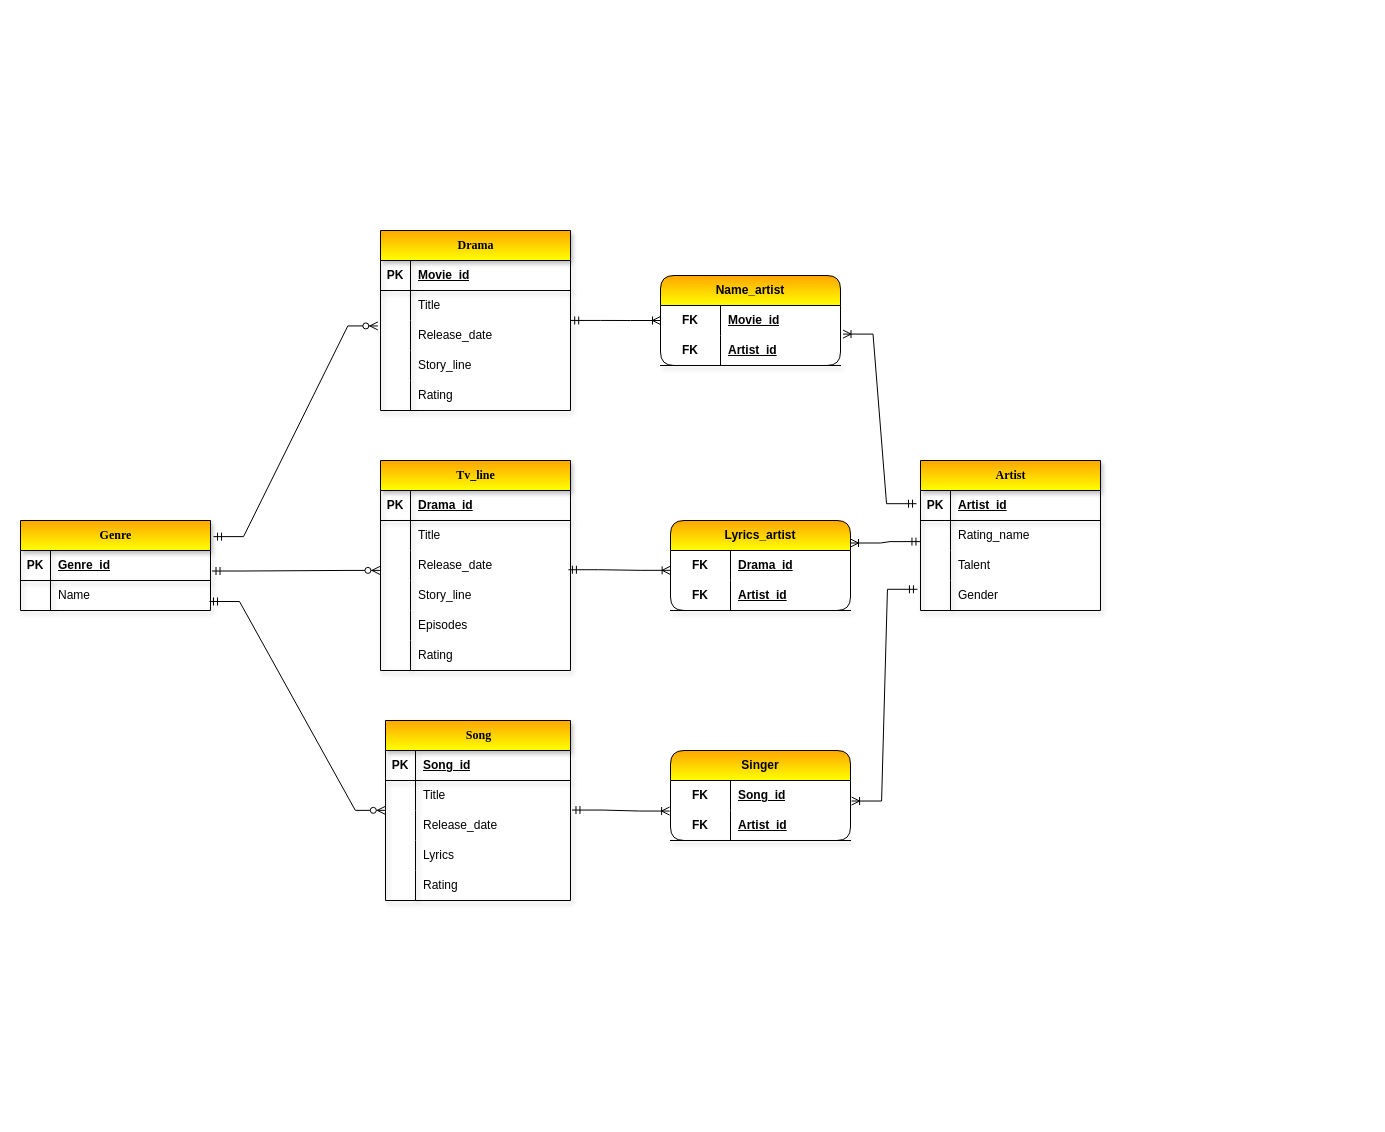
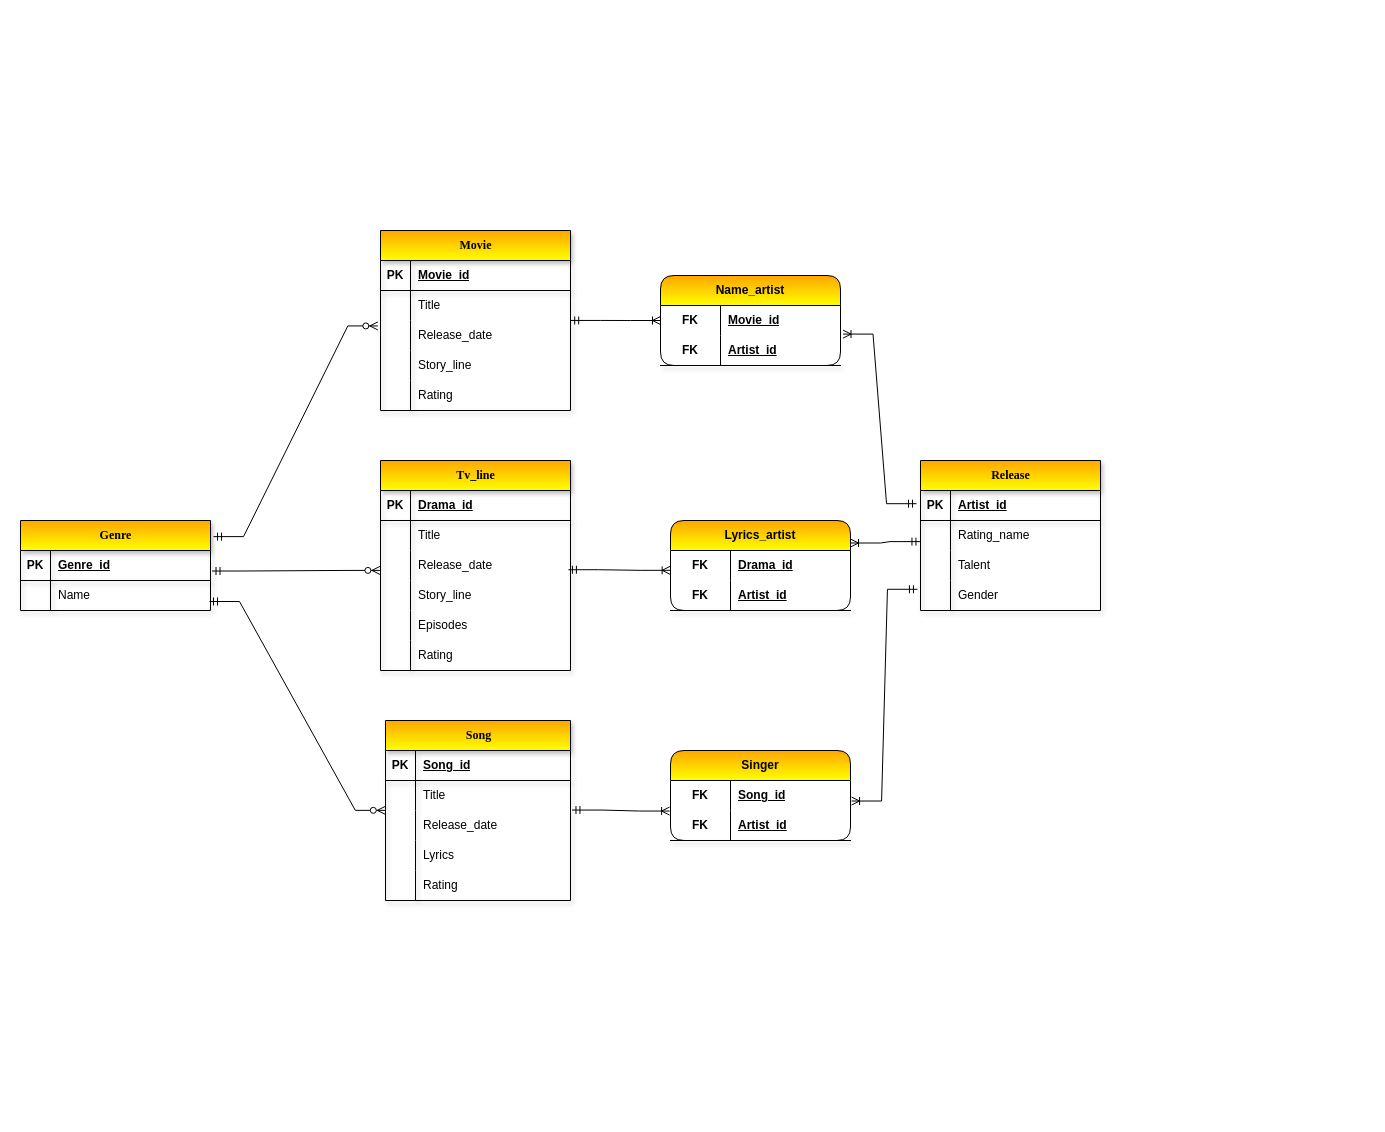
node "Drama": label "Drama" -> "Movie"
node "Artist": label "Artist" -> "Release"
